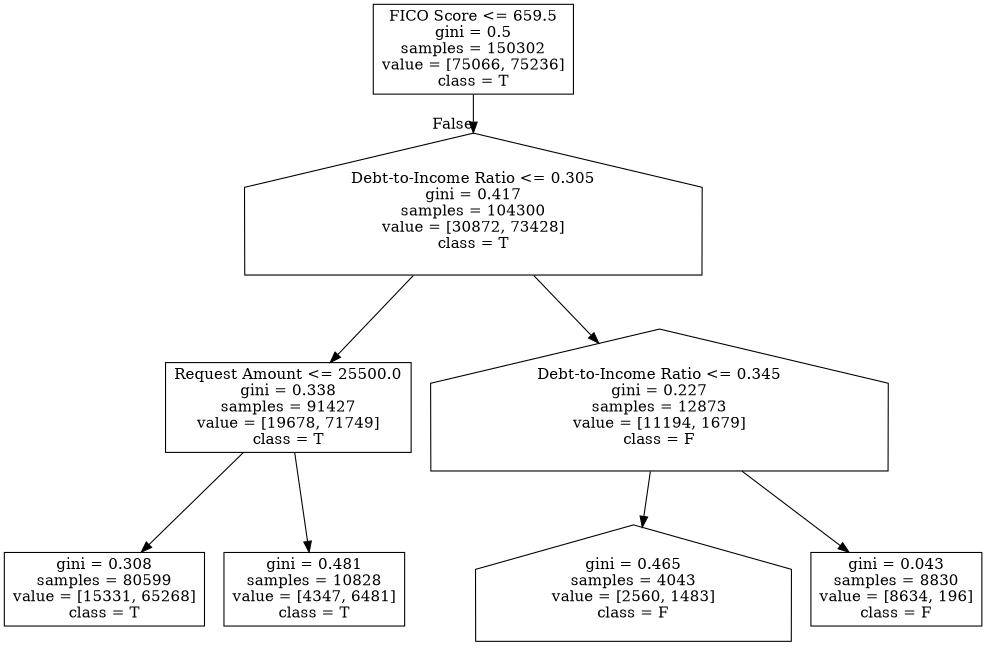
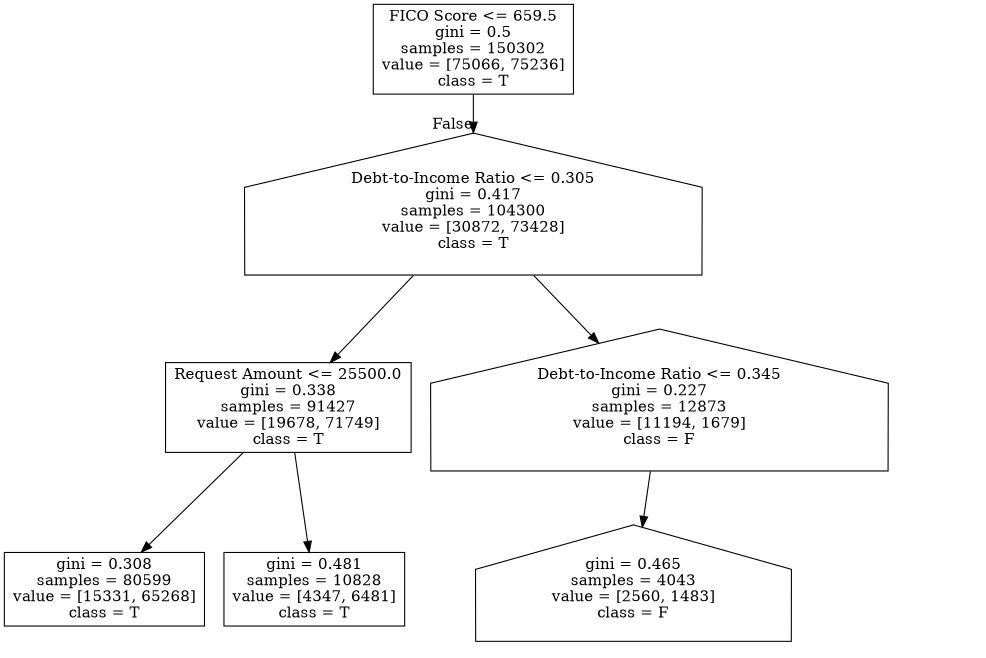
node "gini = 0.043 samples = 8830 value = [8634, 196] class = F": removed
